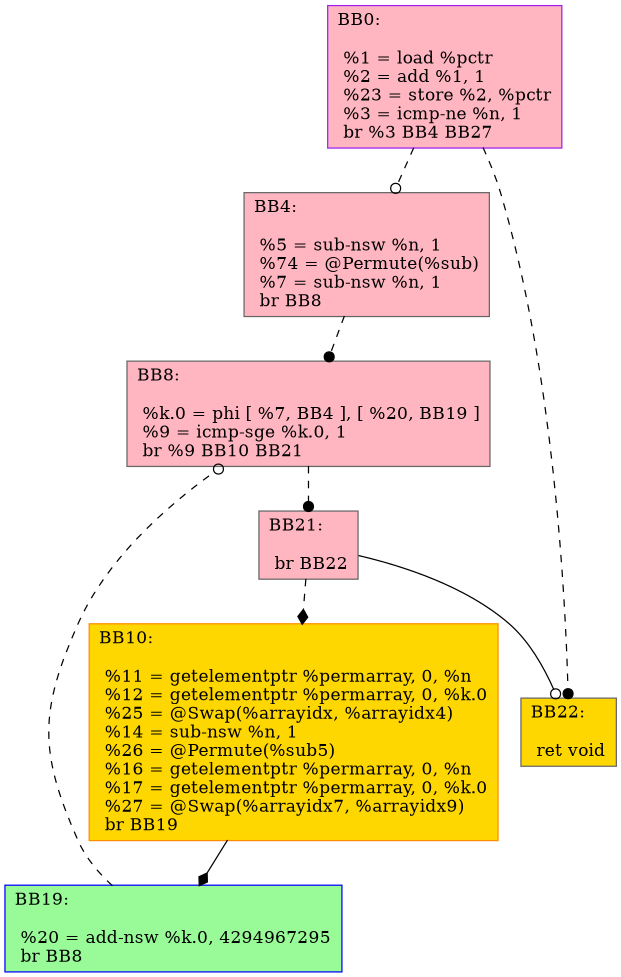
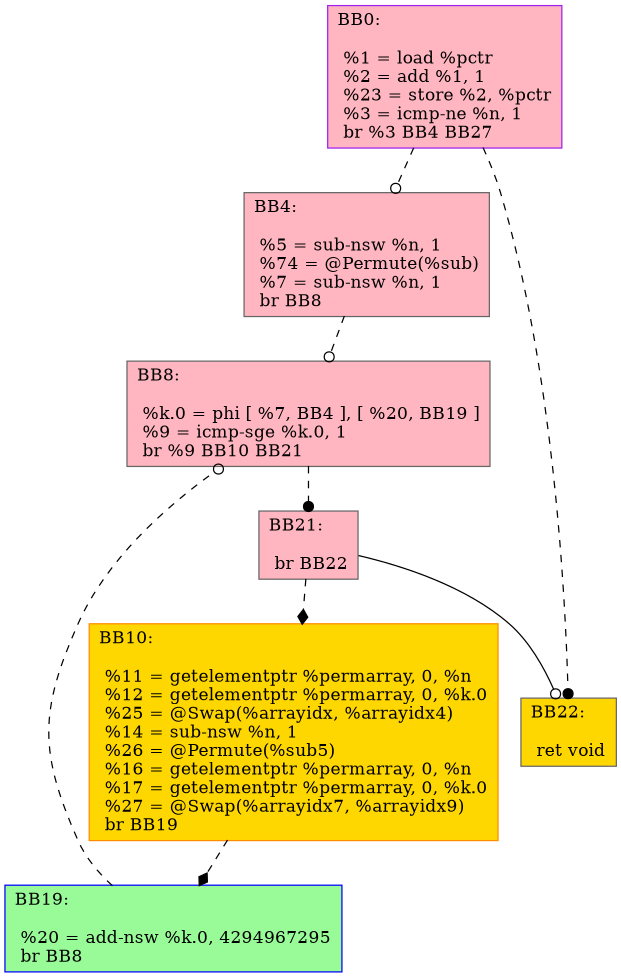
edge "BB4:" -> "BB8:": arrowhead dot -> odot
edge "BB10:" -> "BB19:": style solid -> dashed
